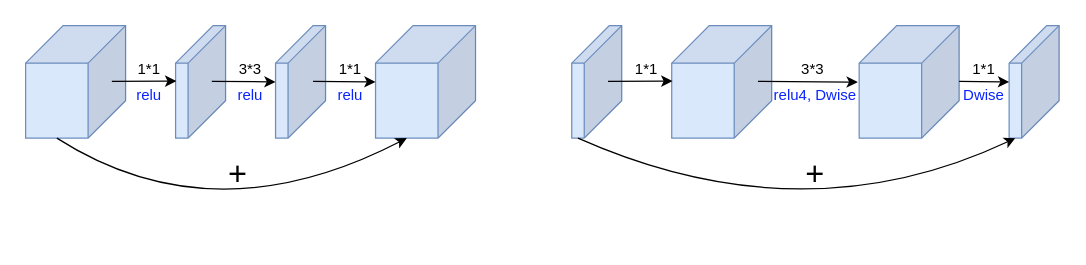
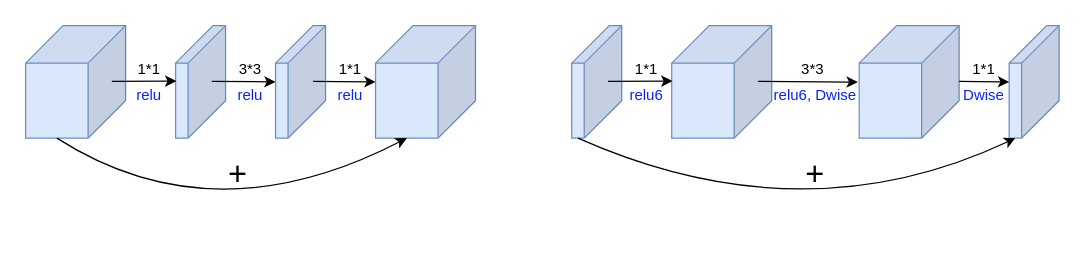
node "relu6": added
node "relu4, Dwise": label "relu4, Dwise" -> "relu6, Dwise"
